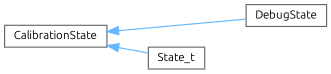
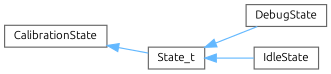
edge "DebugState" -> "CalibrationState": now "DebugState" -> "State_t"
node "IdleState": added
